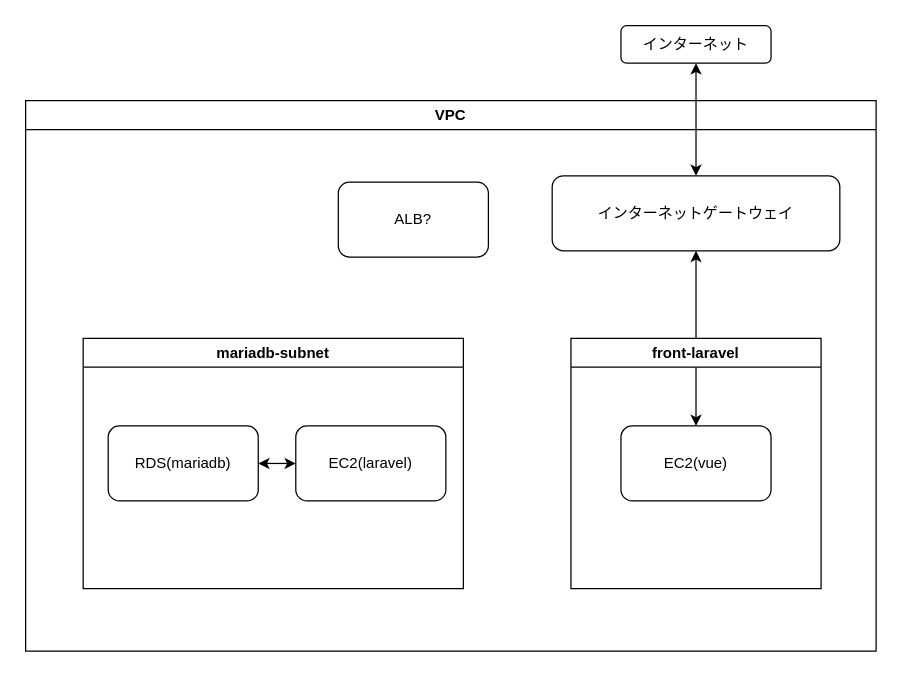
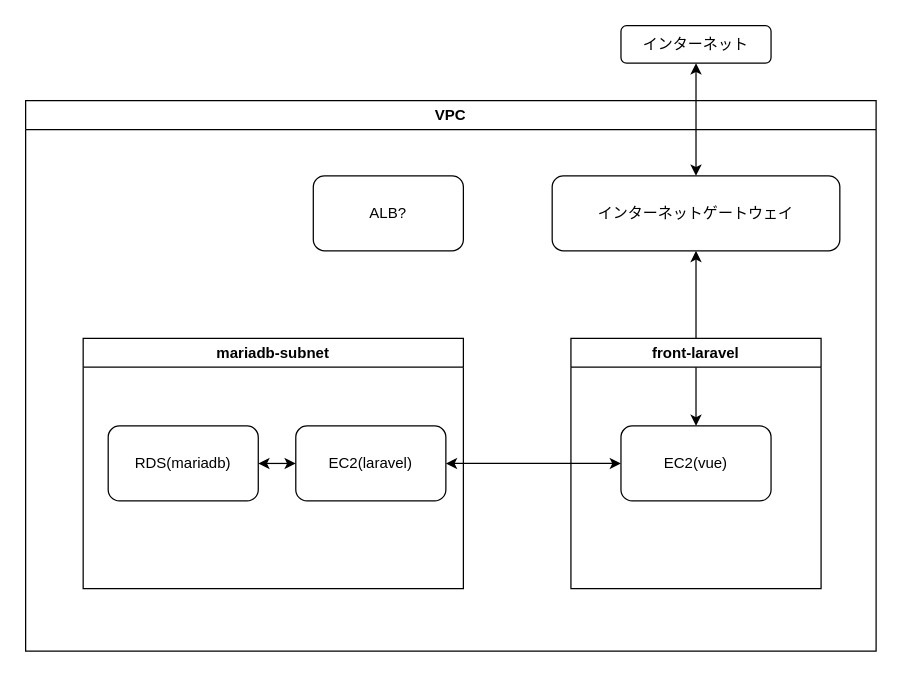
node "ALB?": moved (413, 219) -> (388, 213)
edge "EC2(laravel)" -- "EC2(vue)": added
